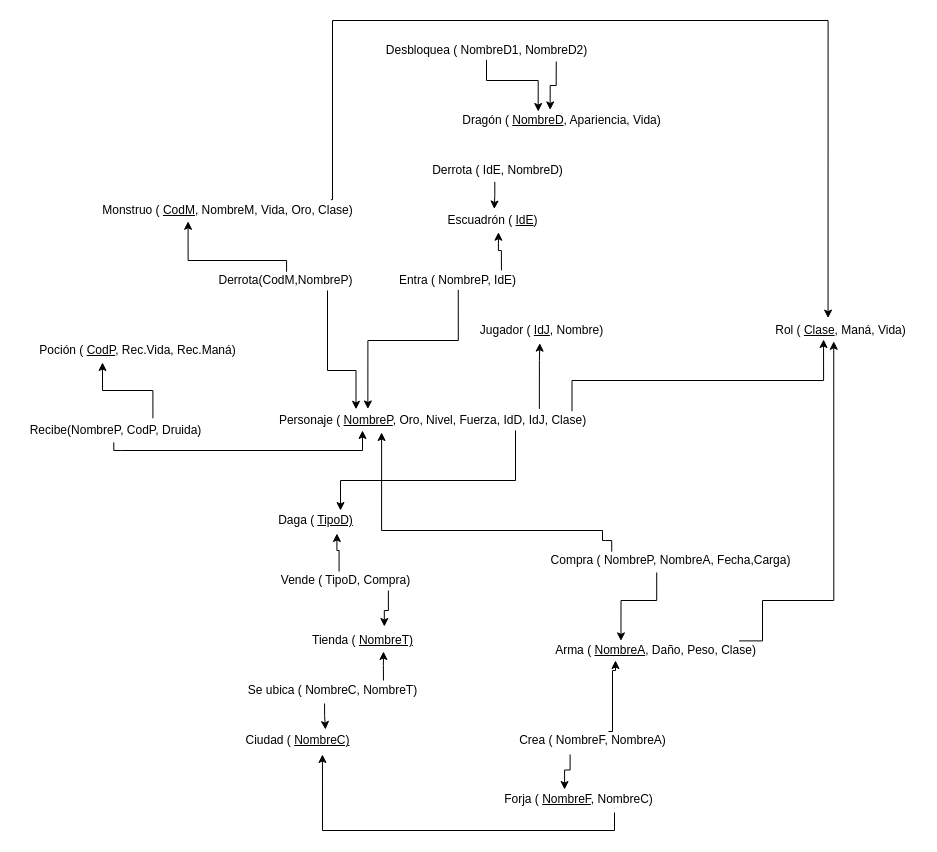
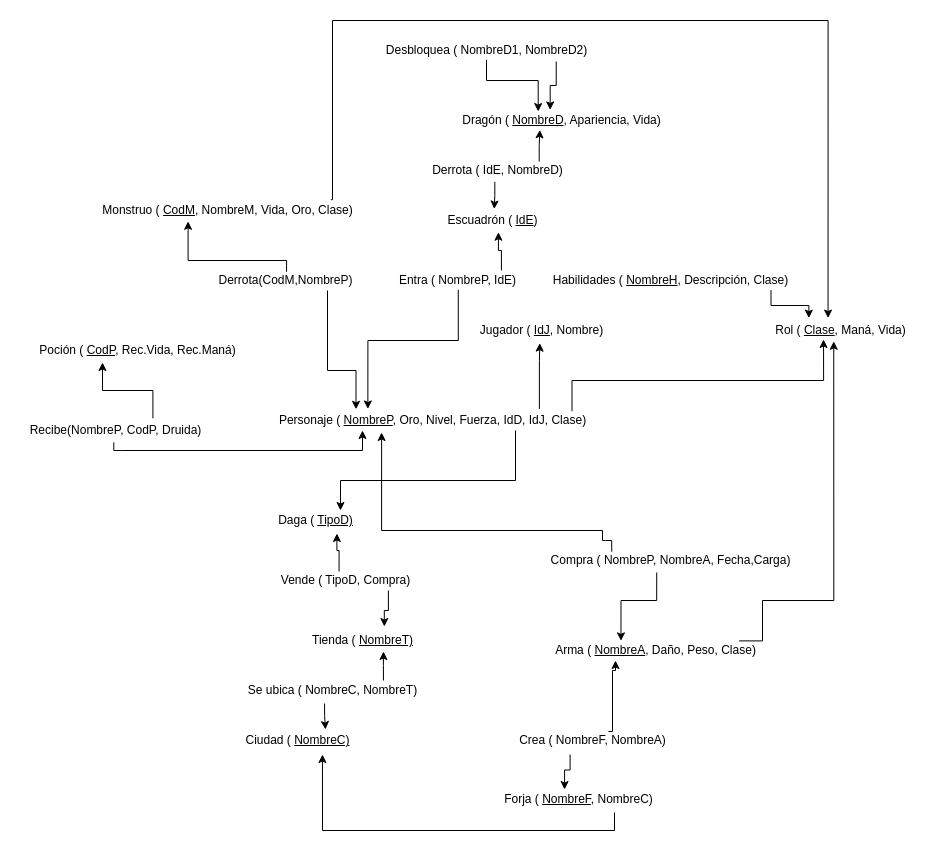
edge "Derrota ( IdE, NombreD)" -> "Dragón ( NombreD, Apariencia, Vida)": added
node "Habilidades ( NombreH, Descripción, Clase)": added
edge "Habilidades ( NombreH, Descripción, Clase)" -> "Rol ( Clase, Maná, Vida)": added
